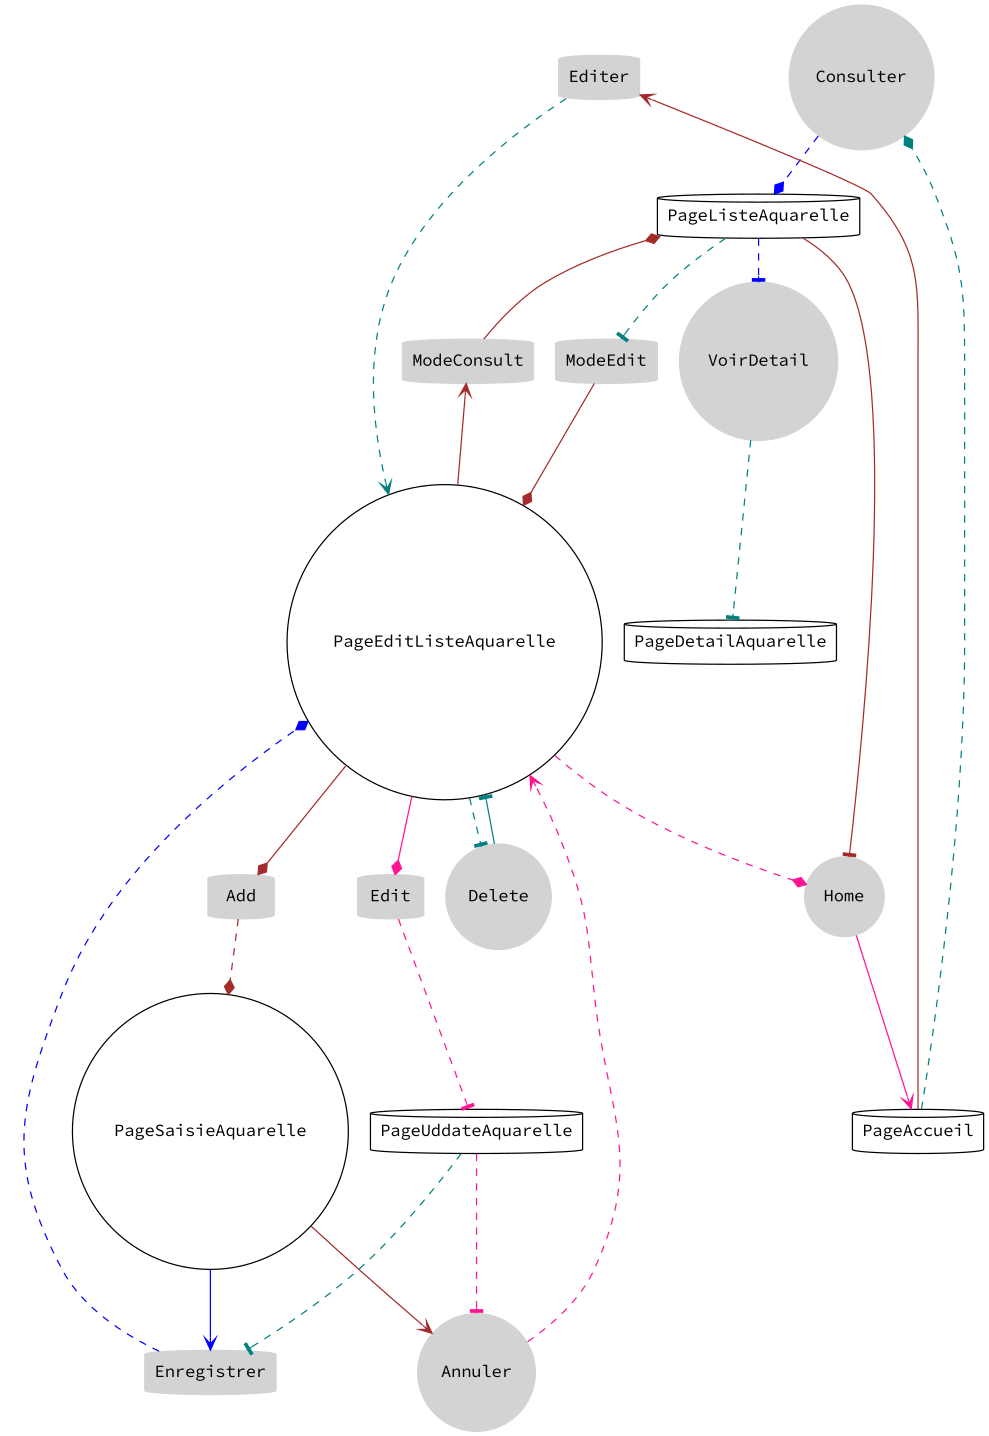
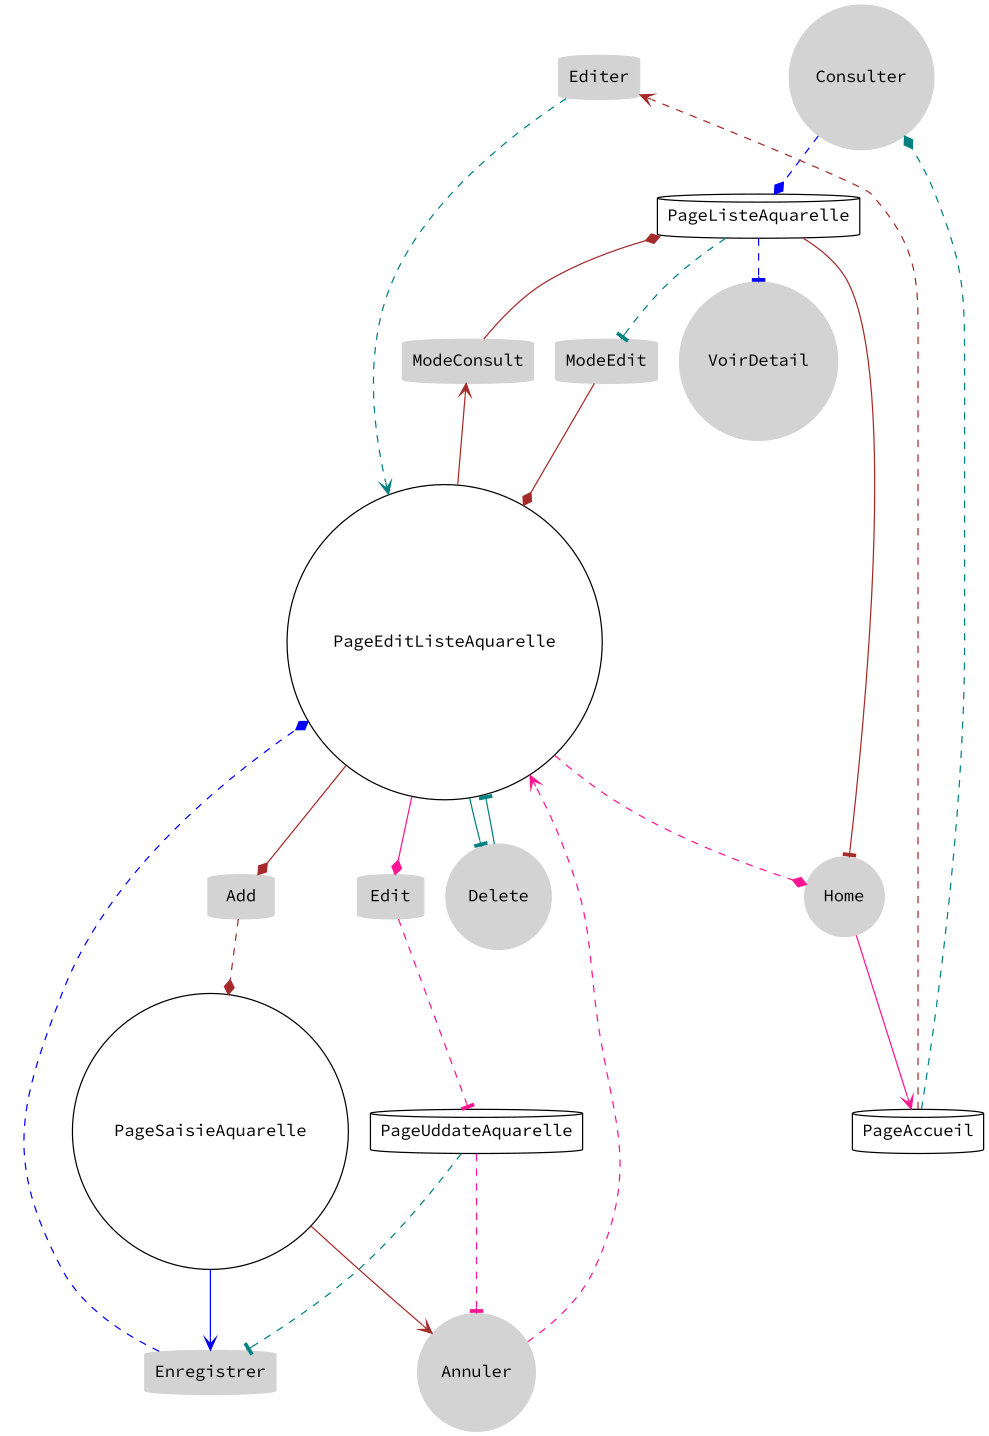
edge "PageAccueil" -> "Editer": style solid -> dashed
node "PageDetailAquarelle": removed
edge "PageEditListeAquarelle" -> "Delete": style dashed -> solid
